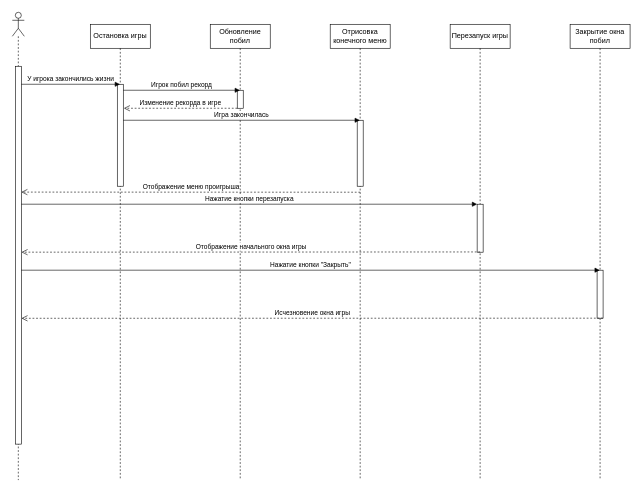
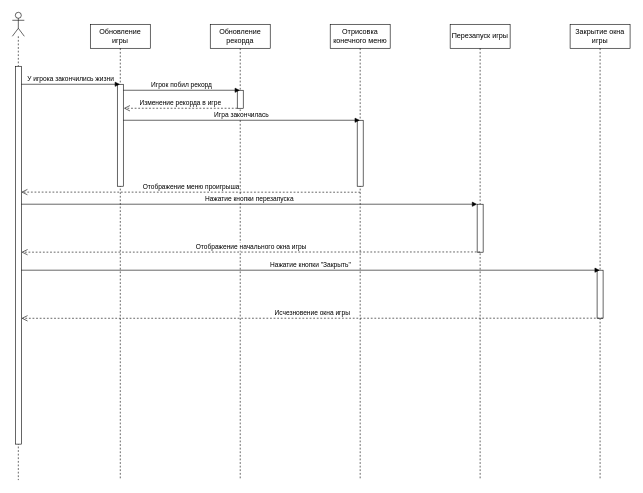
node "Остановка игры": label "Остановка игры" -> "Обновление игры"
node "Обновление побил": label "Обновление побил" -> "Обновление рекорда"
node "Закрытие окна побил": label "Закрытие окна побил" -> "Закрытие окна игры"
